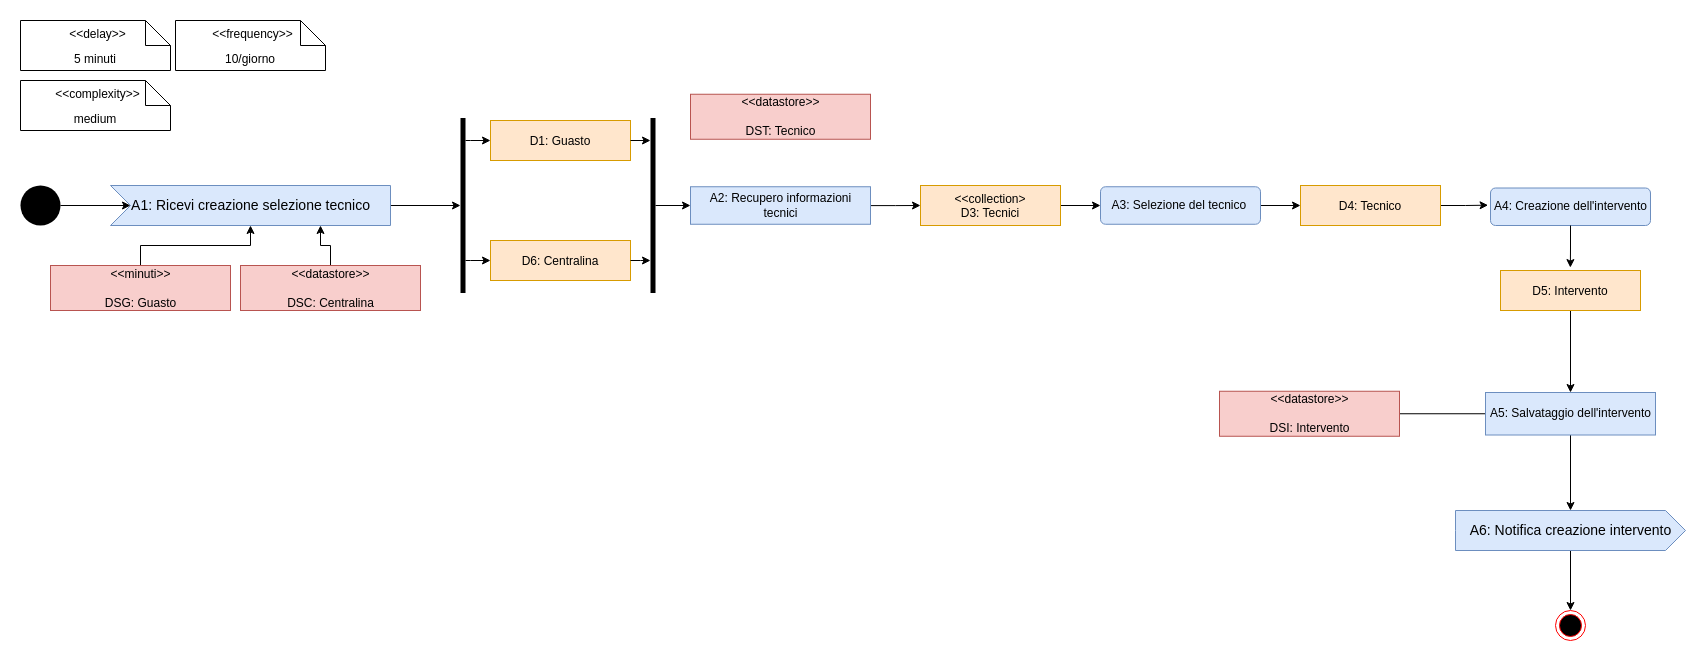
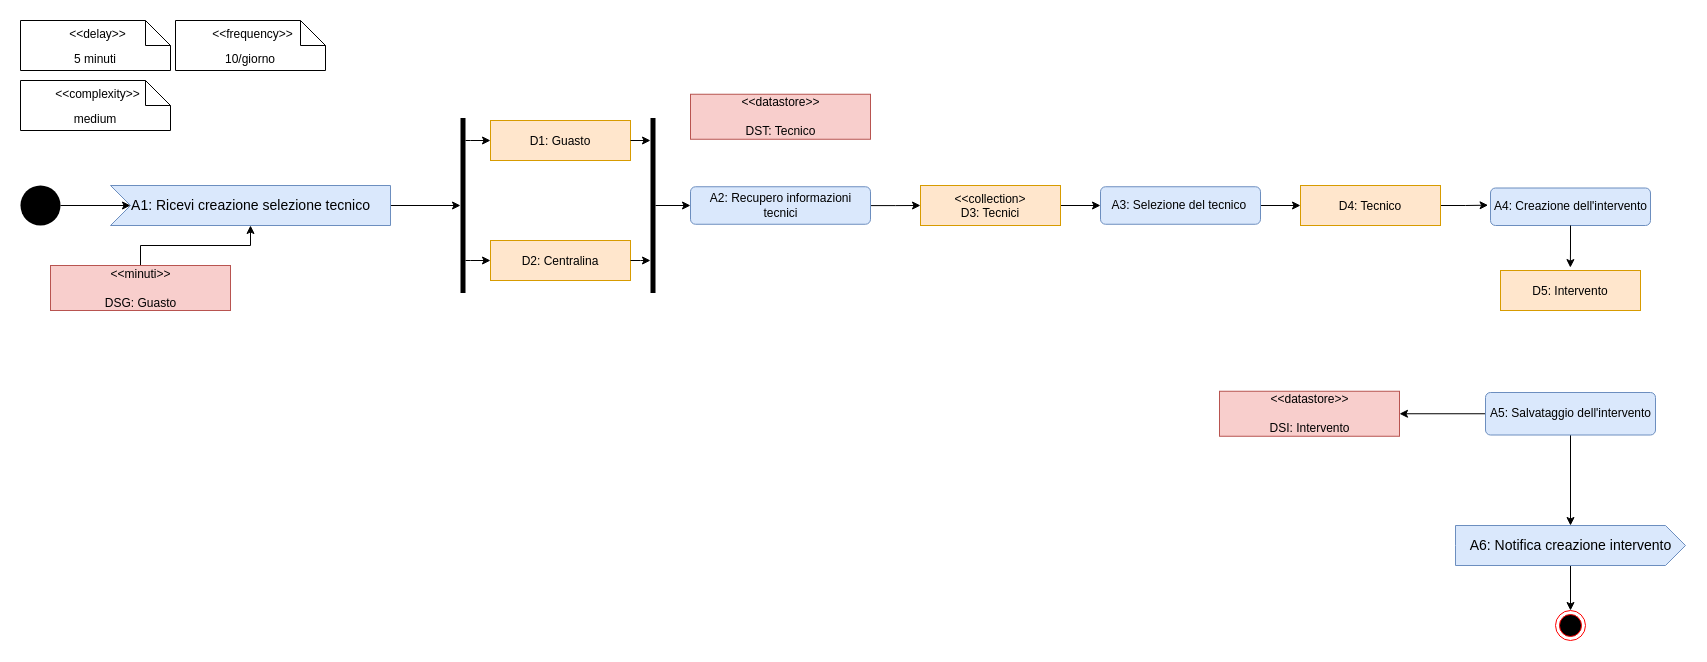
node "A2: Recupero informazioni tecnici": shape rectangle -> rounded rectangle
edge "<<datastore>> DSC: Centralina" -> "A1: Ricevi creazione selezione tecnico": removed
node "D6: Centralina": label "D6: Centralina" -> "D2: Centralina"
node "<<datastore>> DSC: Centralina": removed
edge "D5: Intervento" -> "A5: Salvataggio dell'intervento": removed
edge "<<datastore>> DSI: Intervento" -- "A5: Salvataggio dell'intervento": arrowhead none -> classic
node "A5: Salvataggio dell'intervento": shape rectangle -> rounded rectangle
node "A6: Notifica creazione intervento": moved (1571, 531) -> (1571, 546)
